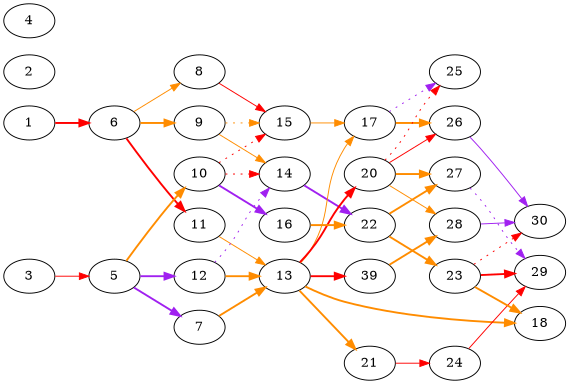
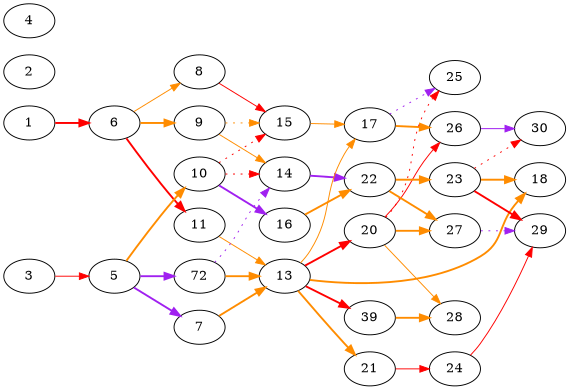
edge "28" -> "30": removed
node "12": label "12" -> "72"
